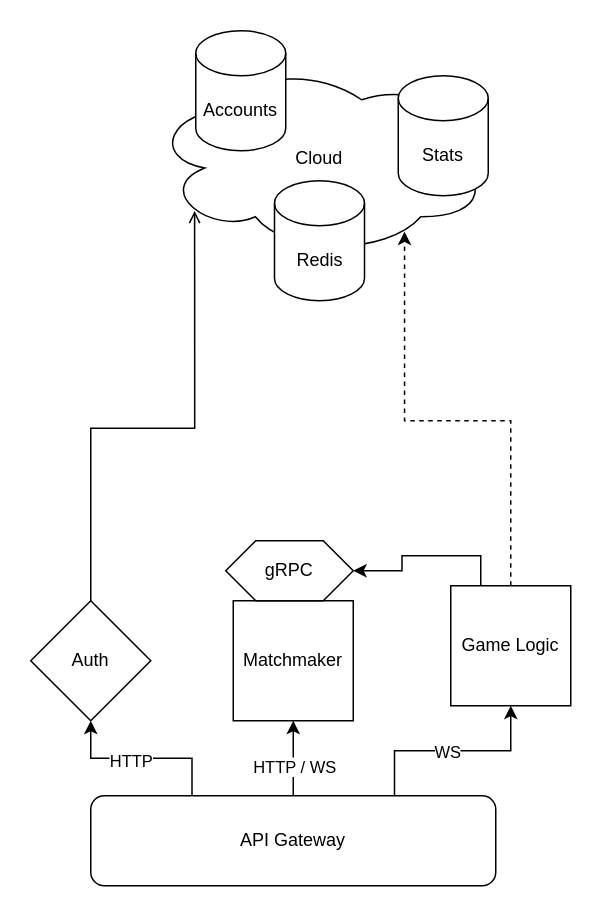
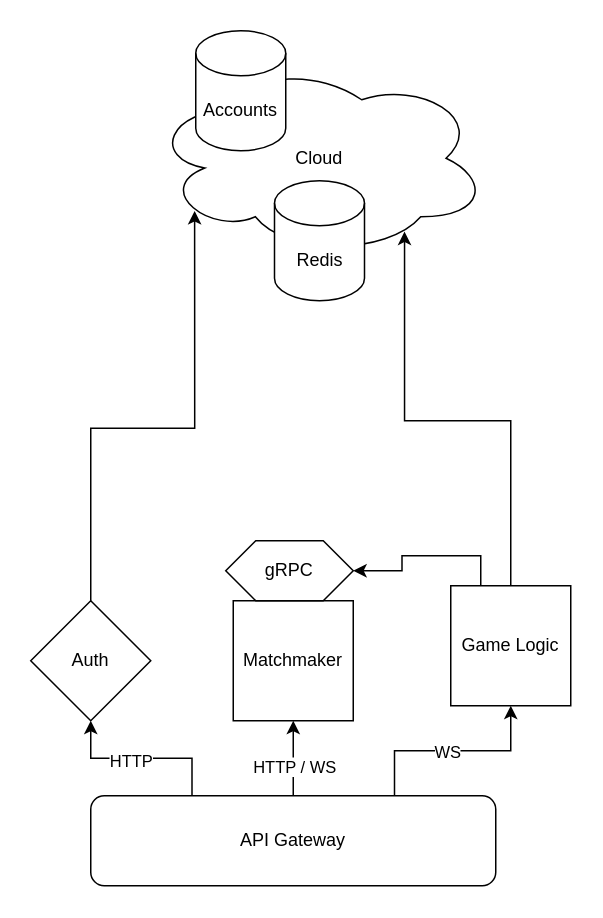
node "Stats": removed
edge "Auth" -> "Cloud": arrowhead open -> classic
edge "Game Logic" -> "Cloud": style dashed -> solid
